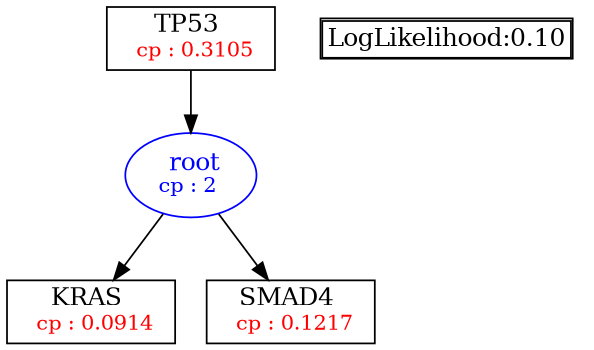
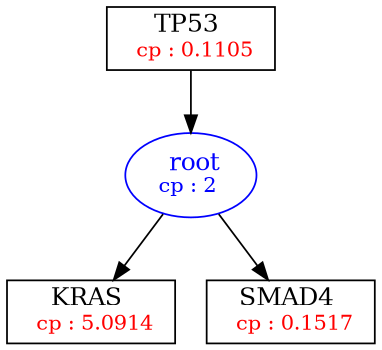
node "LogLikelihood:0.10": removed
node "TP53": text "cp : 0.3105" -> "cp : 0.1105"
node "KRAS": text "cp : 0.0914" -> "cp : 5.0914"
node "SMAD4": text "cp : 0.1217" -> "cp : 0.1517"
